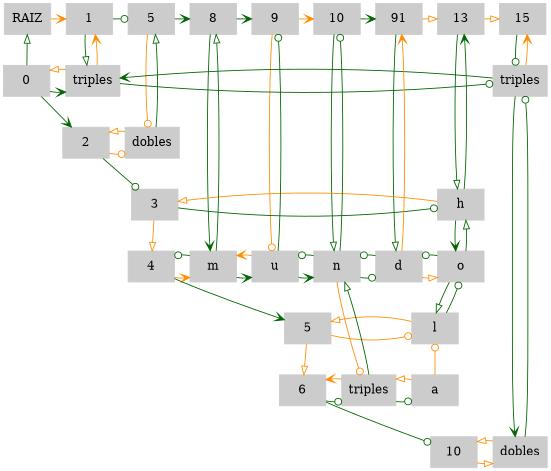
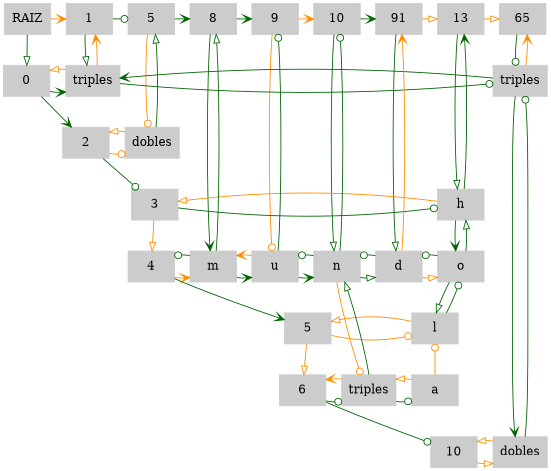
node "15": label "15" -> "65"
edge "0" -> "RAIZ": reversed
edge "n" -> "d": arrowhead odot -> onormal
